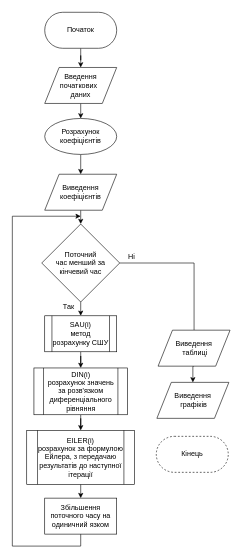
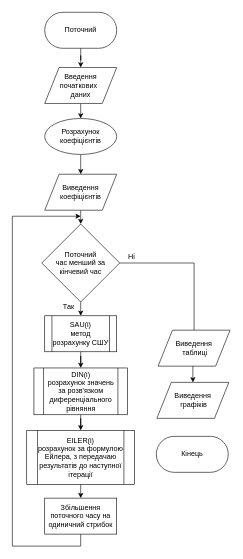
node "Початок": label "Початок" -> "Поточний"
node "Кінець": style dashed -> solid
node "Збільшення поточного часу на одиничний язком": label "Збільшення поточного часу на одиничний язком" -> "Збільшення поточного часу на одиничний стрибок"
